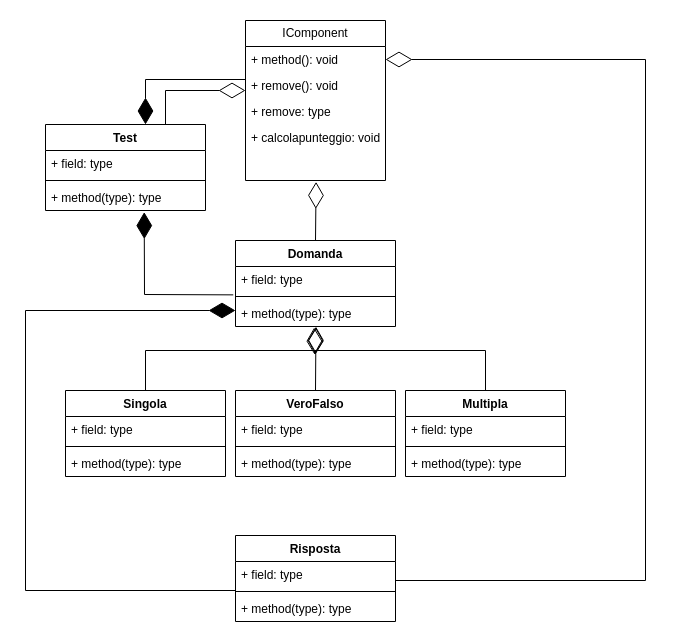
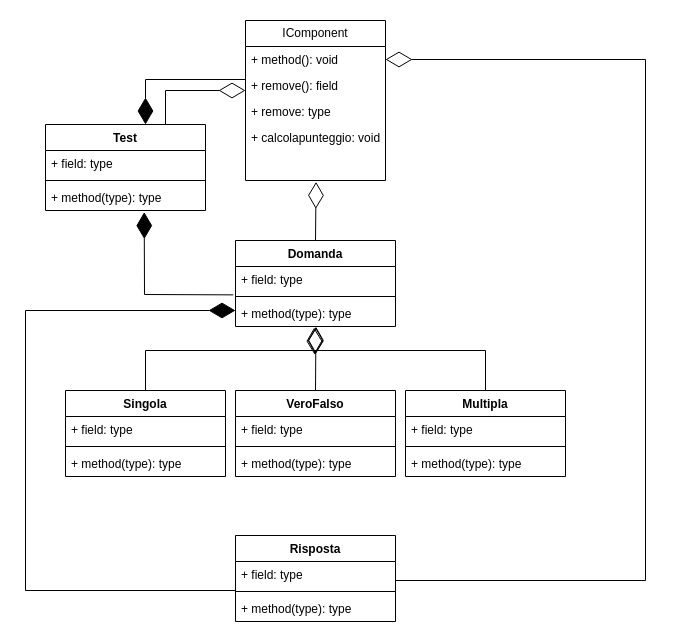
node "+ remove(): void": label "+ remove(): void" -> "+ remove(): field"
